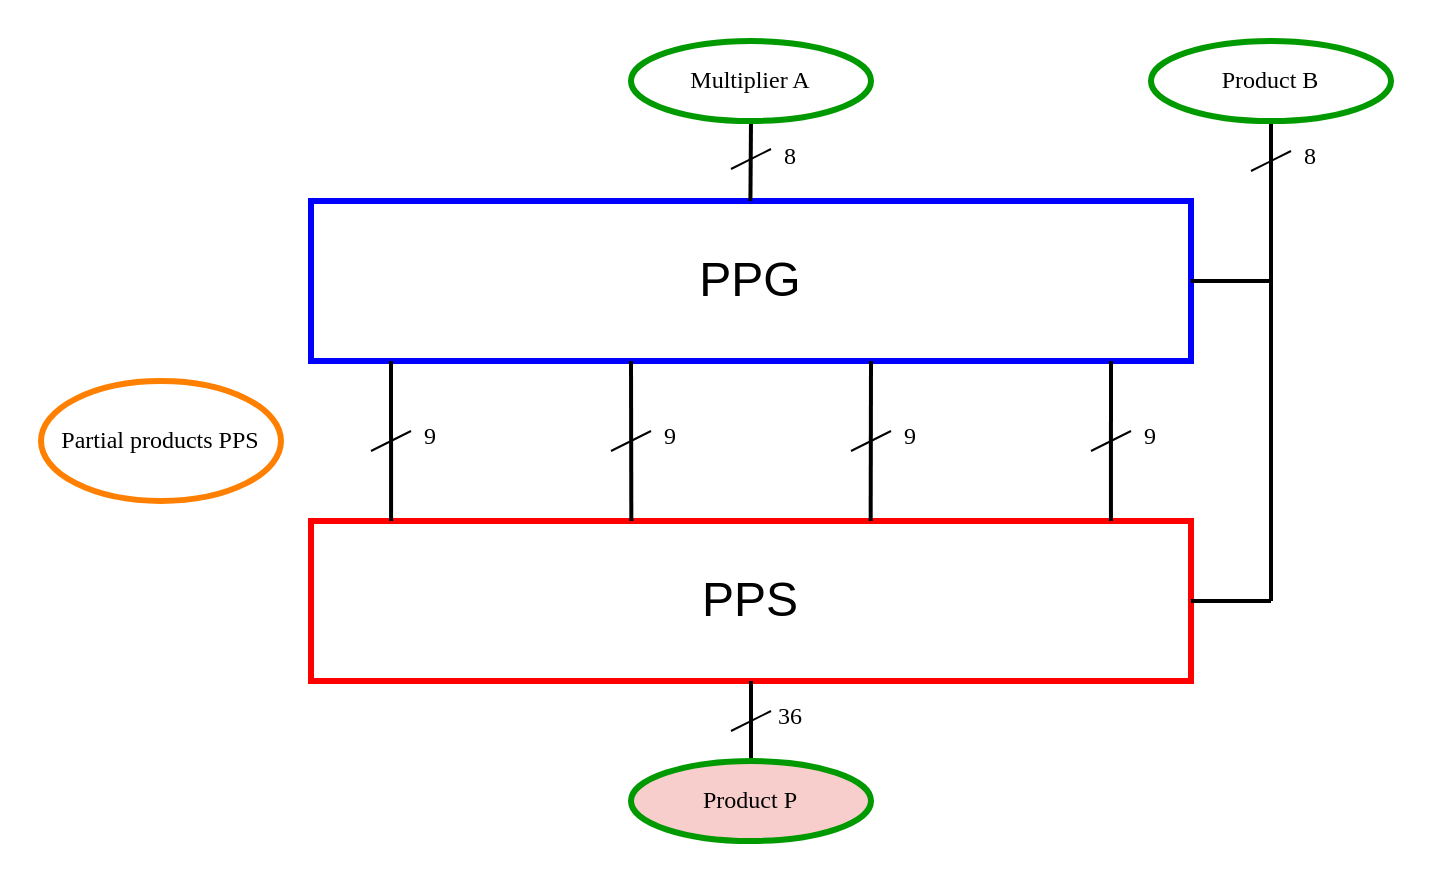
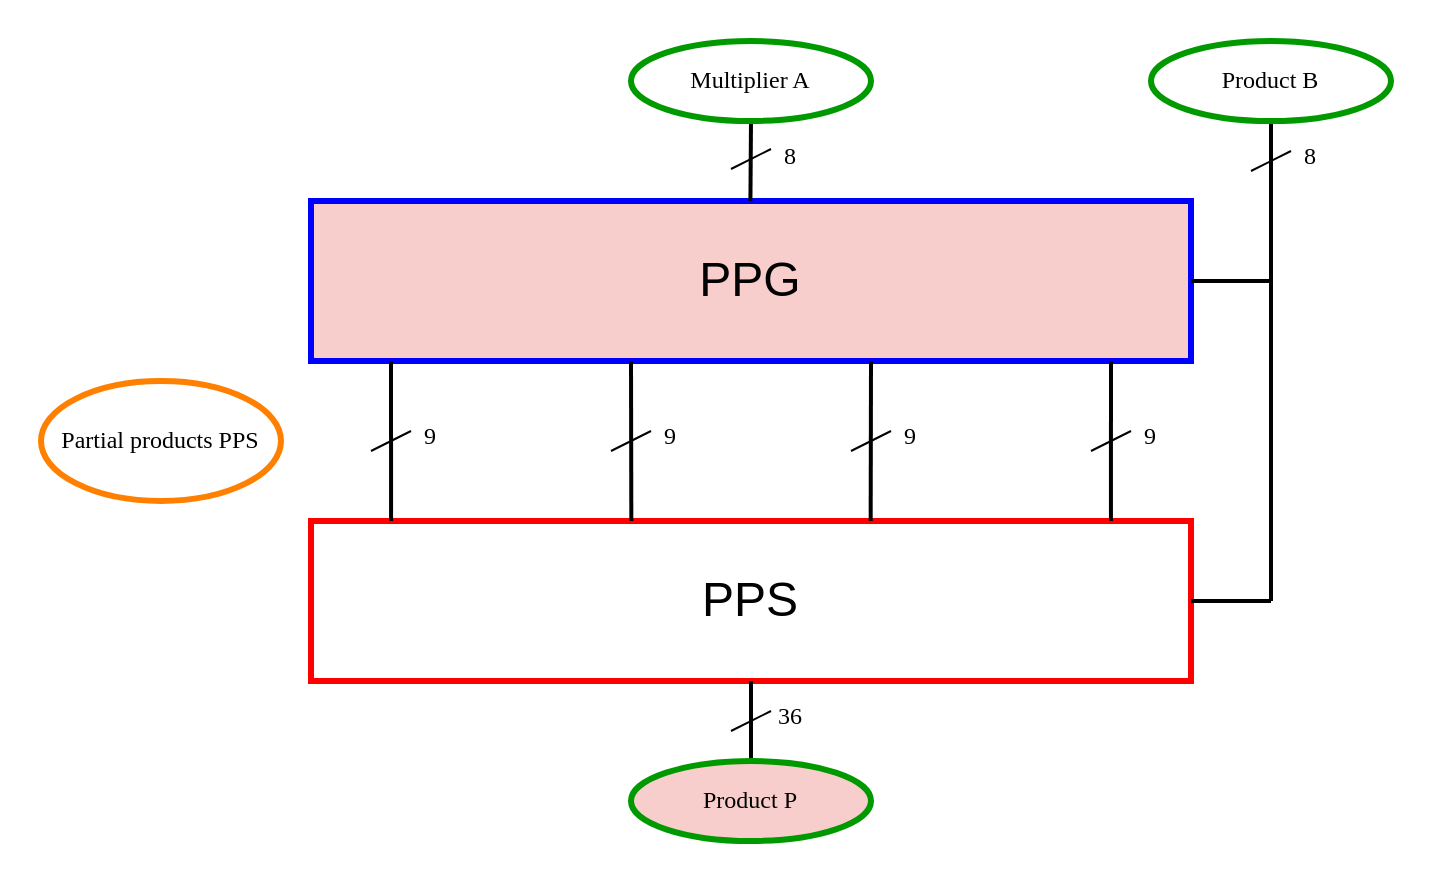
node "PPG": fillcolor #ffffff -> #f8cecc
